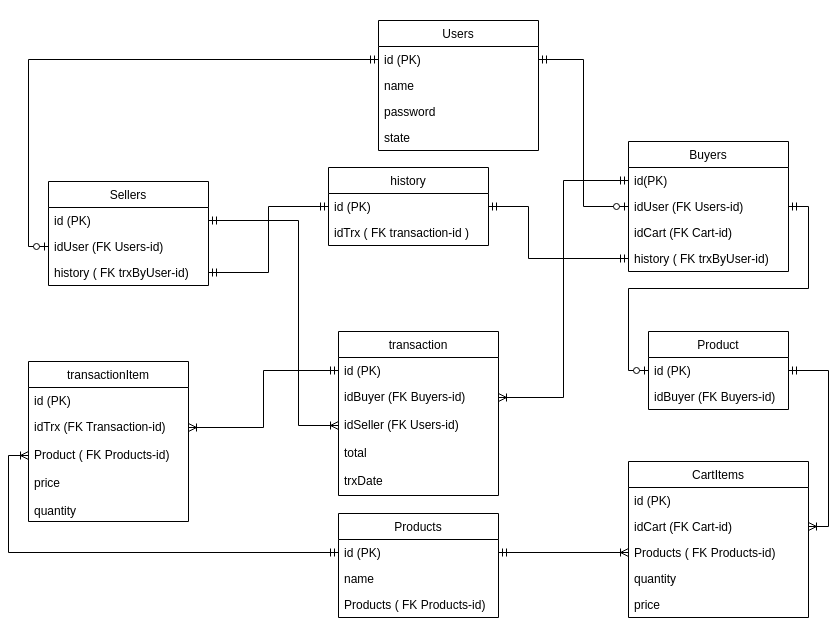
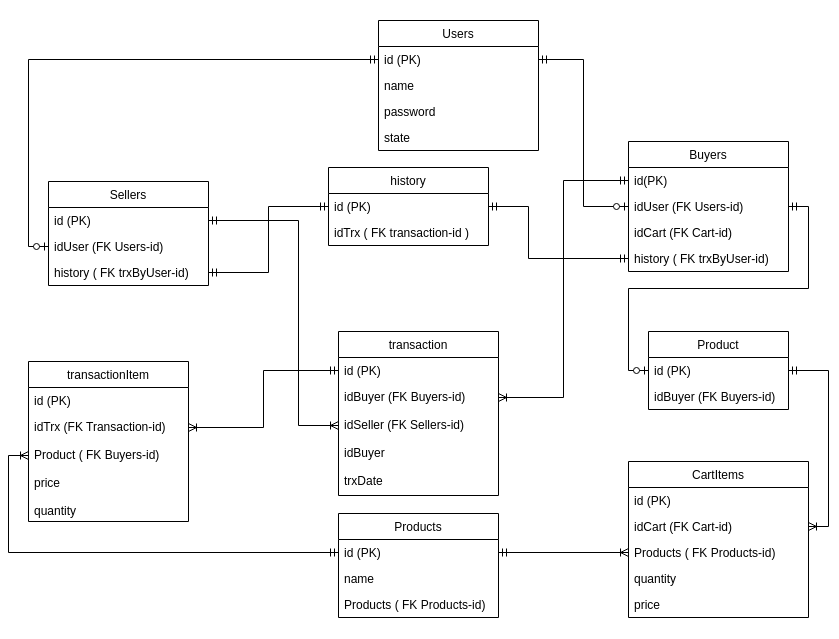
node "idSeller (FK Users-id)": label "idSeller (FK Users-id)" -> "idSeller (FK Sellers-id)"
node "total": label "total" -> "idBuyer"
node "Product ( FK Products-id)": label "Product ( FK Products-id)" -> "Product ( FK Buyers-id)"
